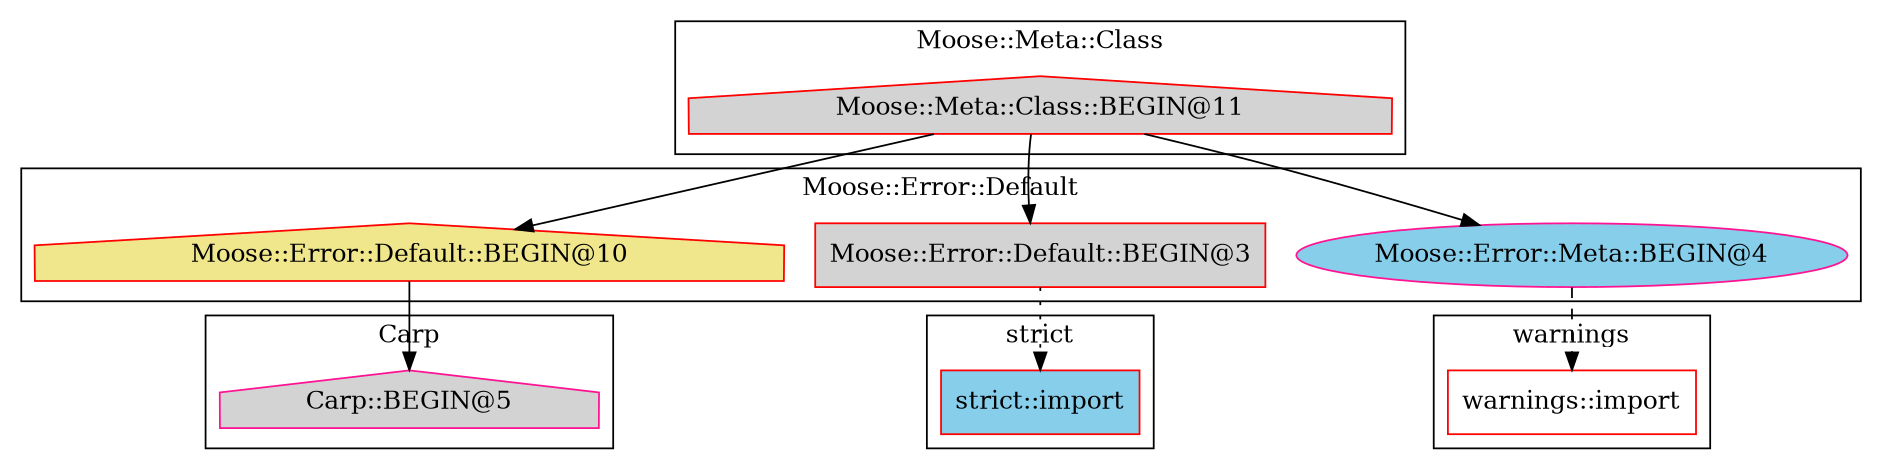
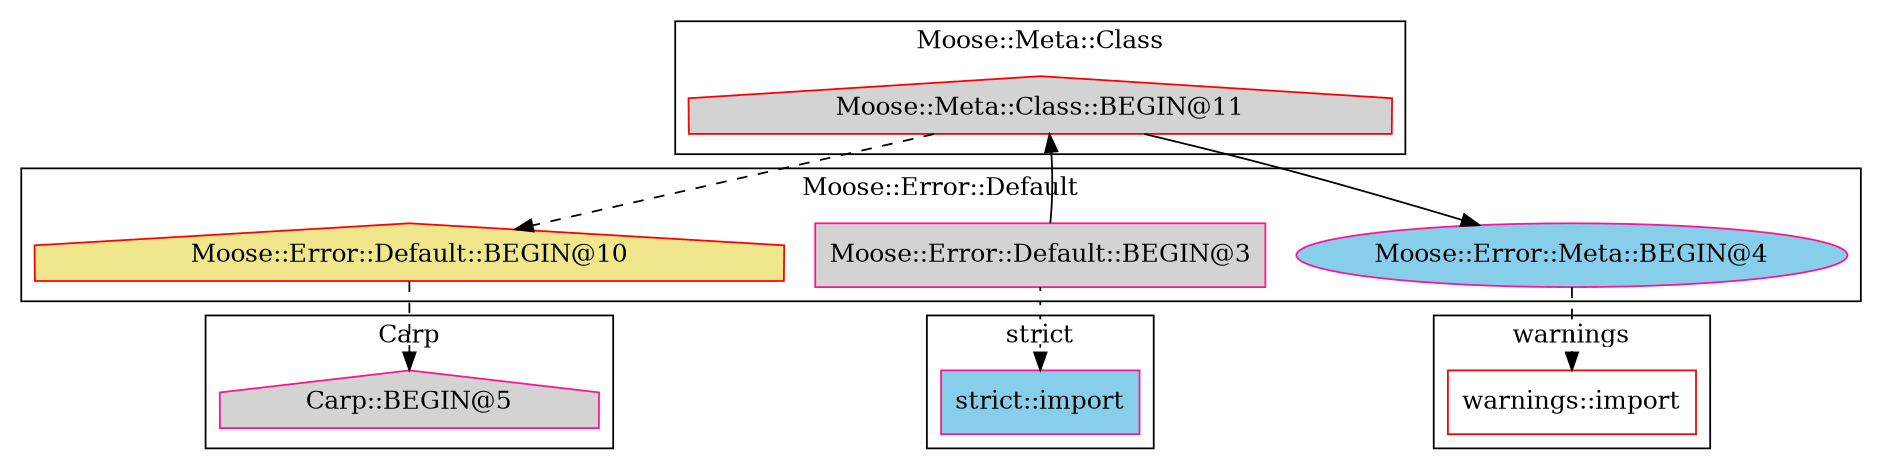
edge "Moose::Meta::Class::BEGIN@11" -> "Moose::Error::Default::BEGIN@10": style solid -> dashed
edge "Moose::Meta::Class::BEGIN@11" -> "Moose::Error::Default::BEGIN@3": reversed
node "Moose::Error::Default::BEGIN@3": color red -> deeppink
edge "Moose::Error::Default::BEGIN@10" -> "Carp::BEGIN@5": style solid -> dashed
node "strict::import": color red -> deeppink
